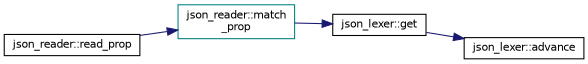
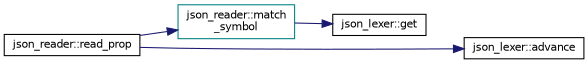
node "json_reader::match _prop": label "json_reader::match _prop" -> "json_reader::match _symbol"
edge "json_lexer::get" -> "json_lexer::advance": now "json_reader::read_prop" -> "json_lexer::advance"
